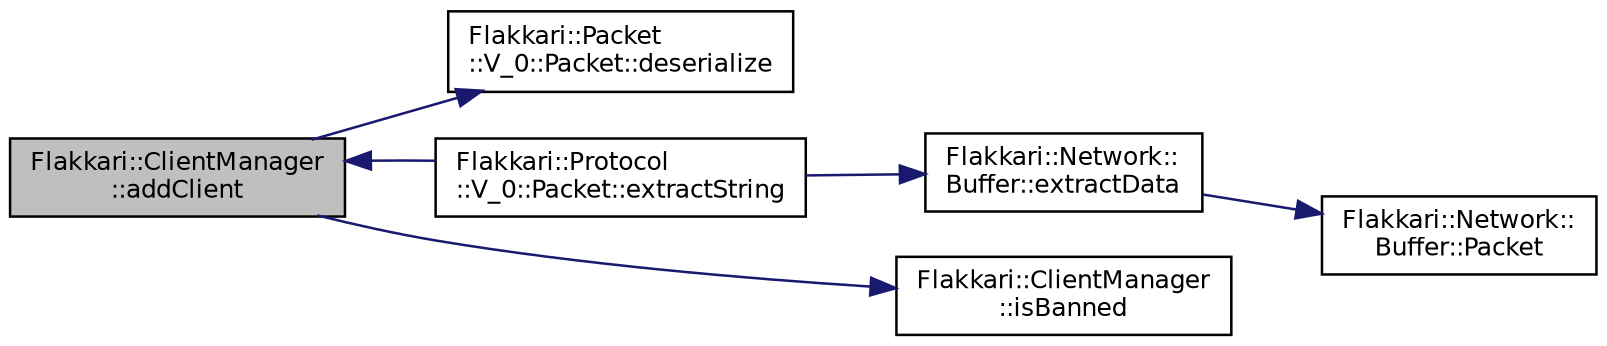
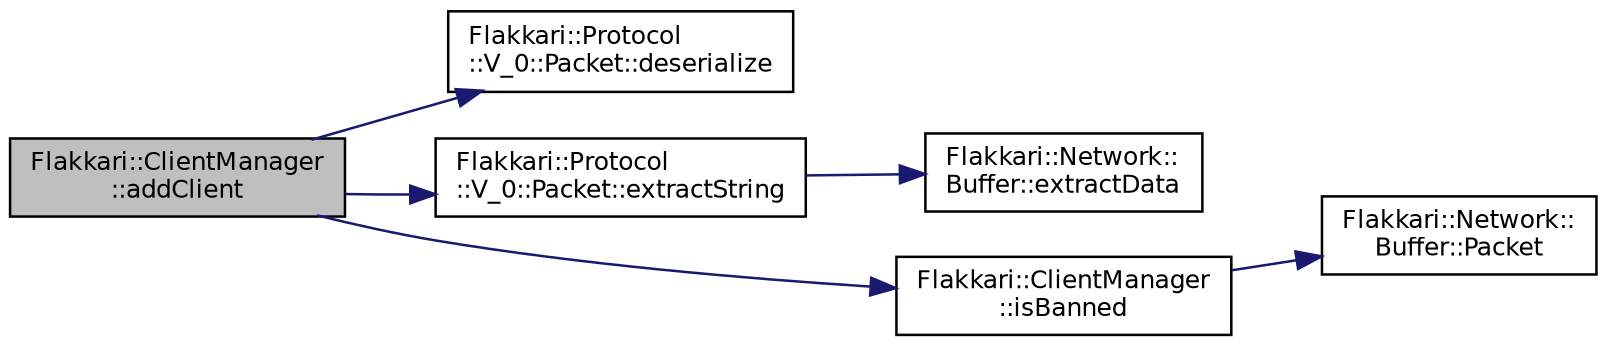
node "Flakkari::Packet ::V_0::Packet::deserialize": label "Flakkari::Packet ::V_0::Packet::deserialize" -> "Flakkari::Protocol ::V_0::Packet::deserialize"
edge "Flakkari::Protocol ::V_0::Packet::extractString" -> "Flakkari::ClientManager ::addClient": reversed
edge "Flakkari::Network:: Buffer::extractData" -> "Flakkari::Network:: Buffer::Packet": now "Flakkari::ClientManager ::isBanned" -> "Flakkari::Network:: Buffer::Packet"
